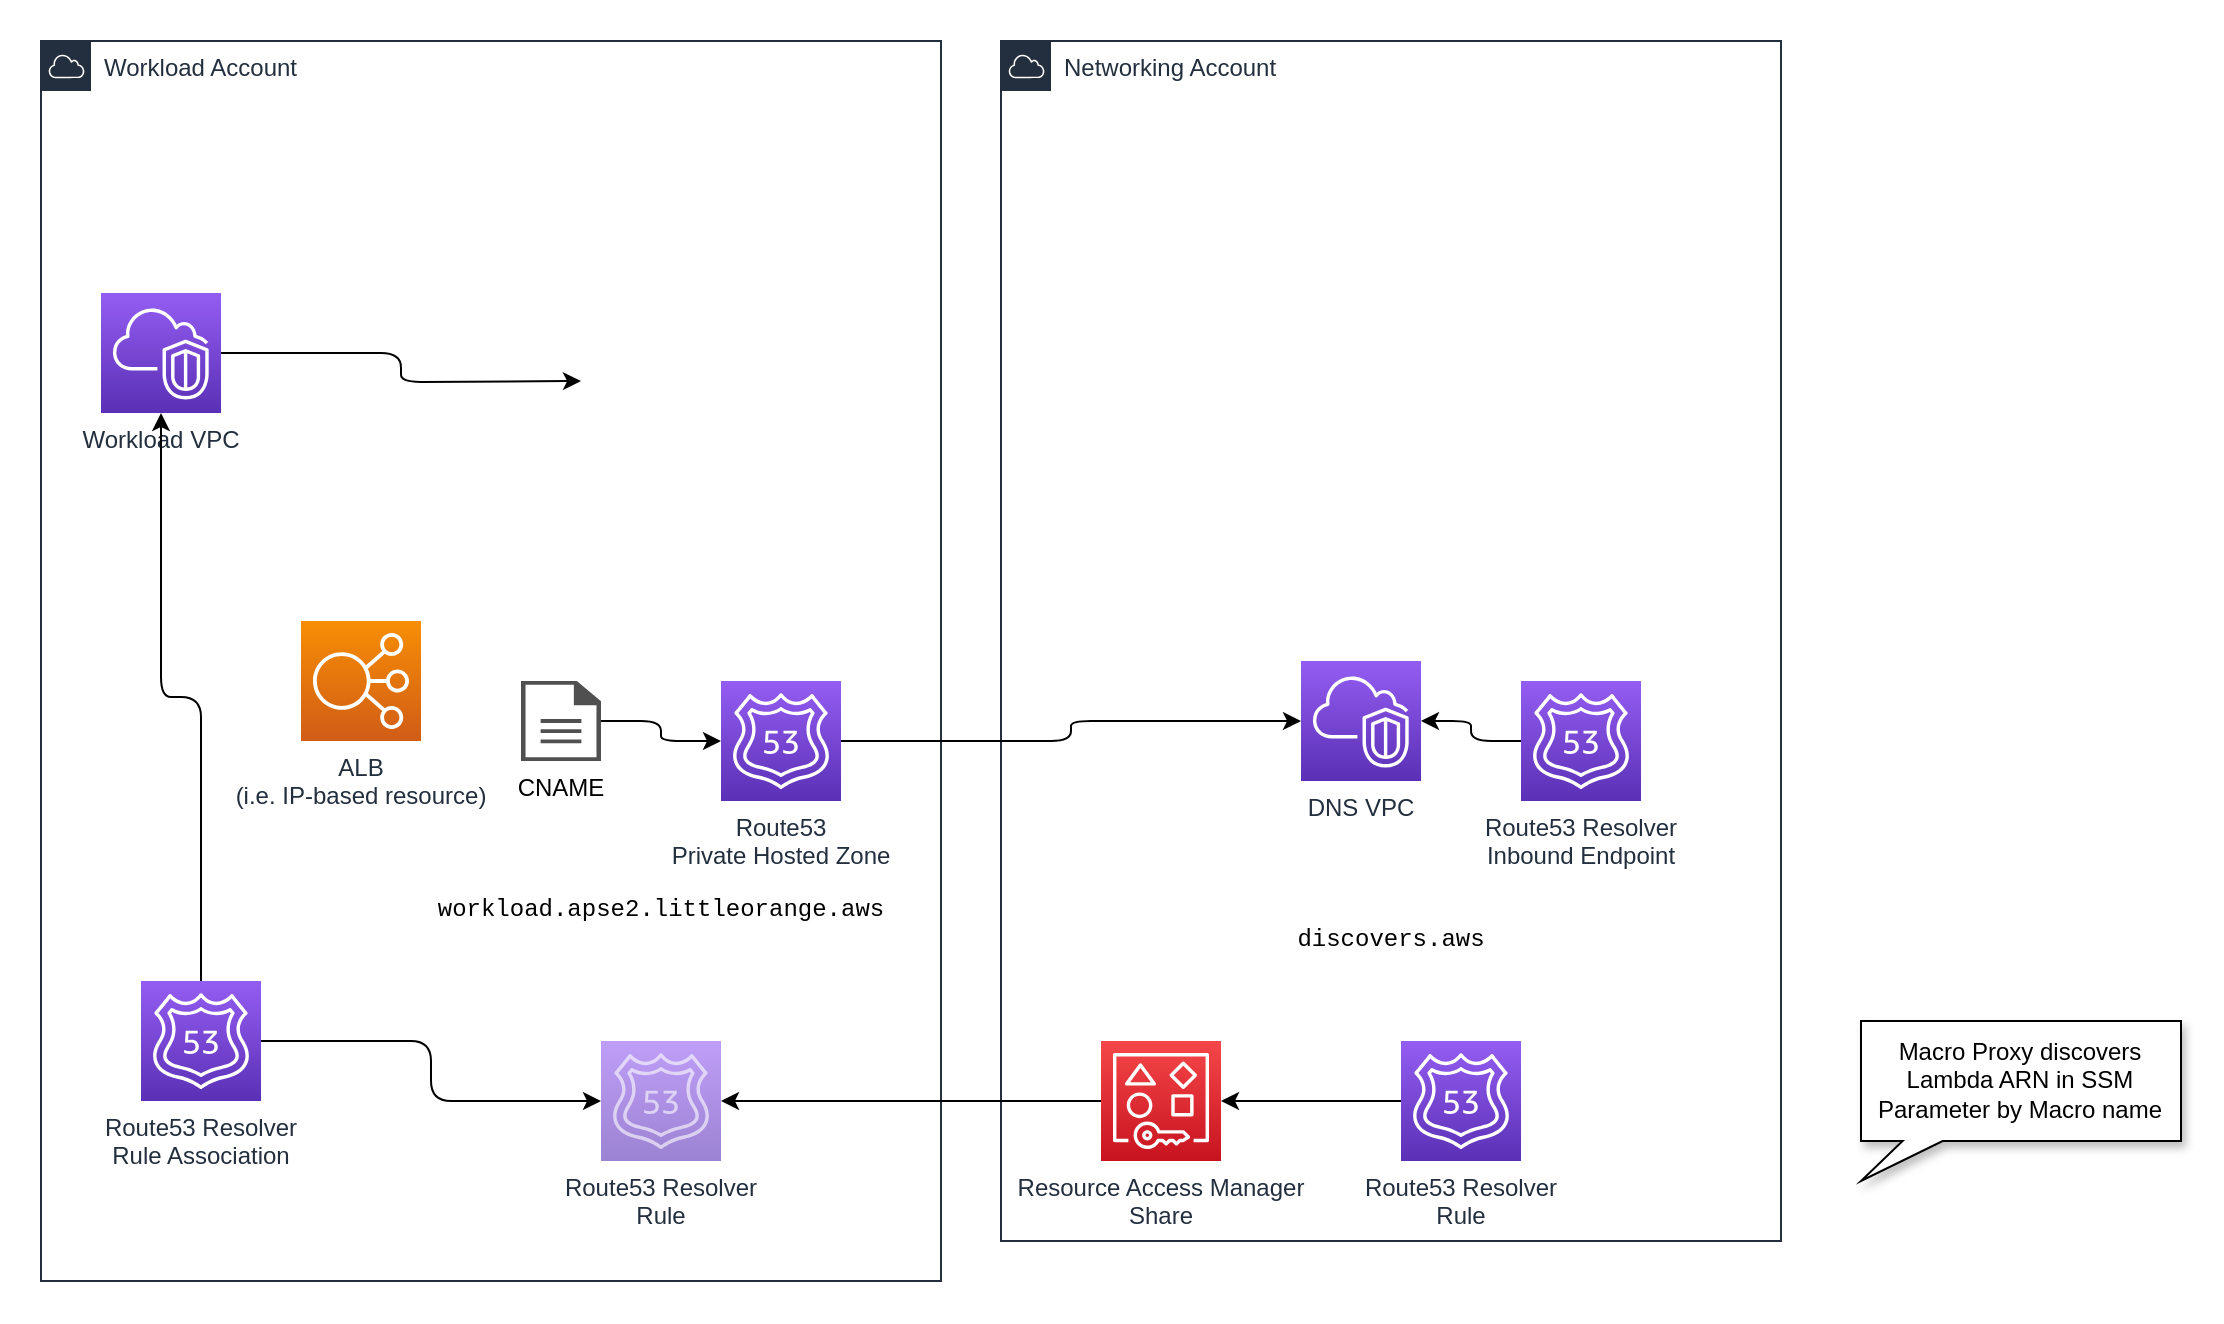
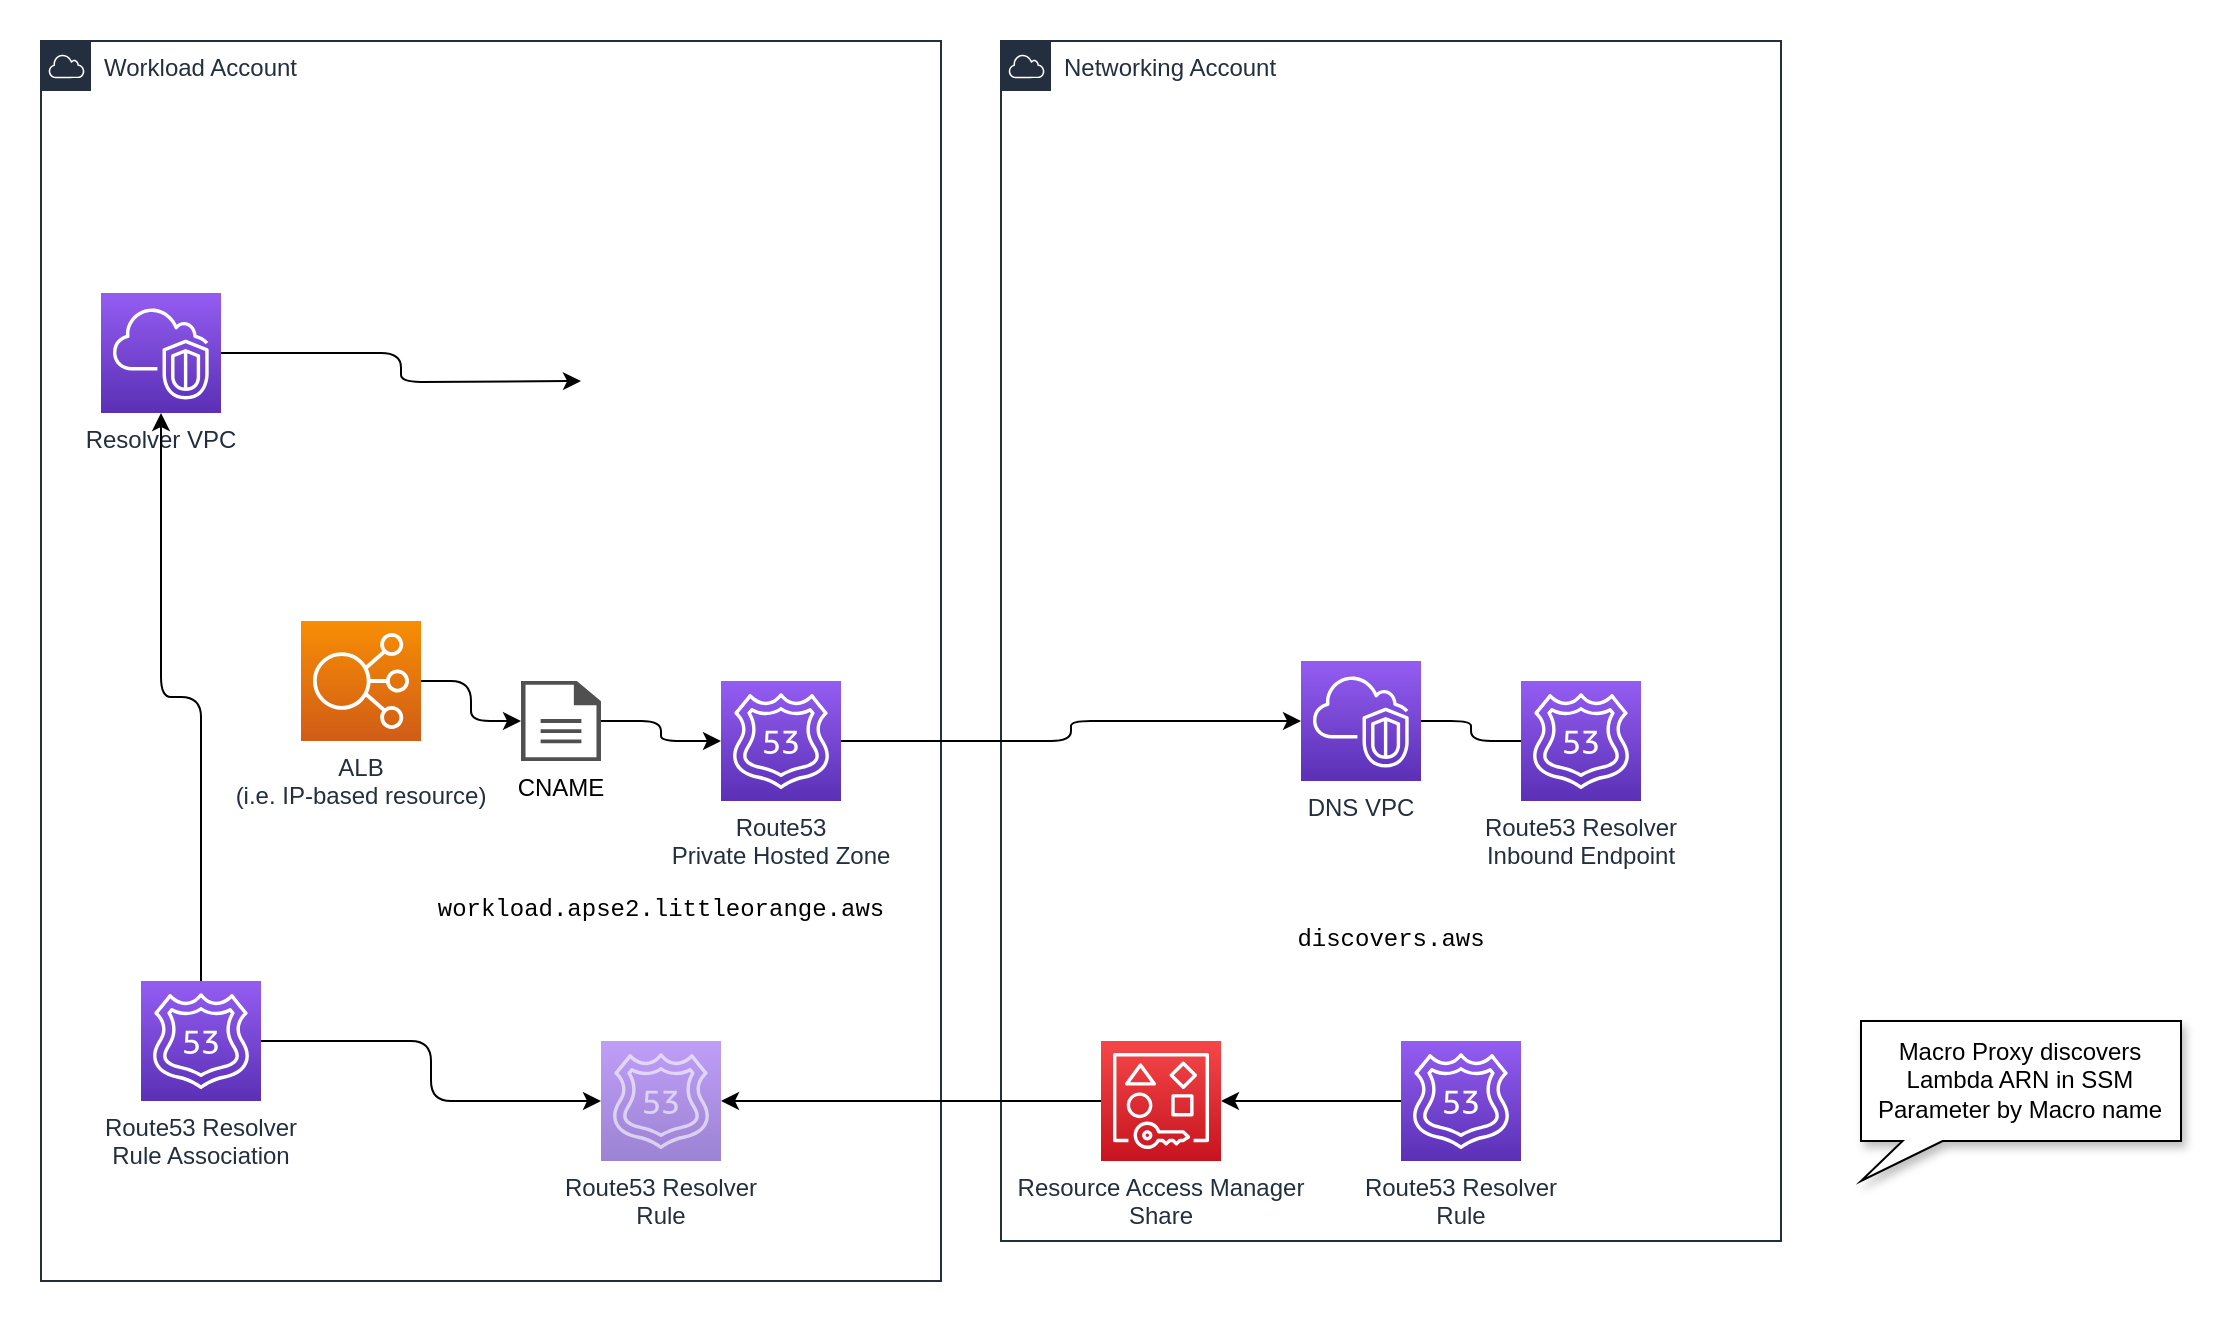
node "Workload VPC": label "Workload VPC" -> "Resolver VPC"
edge "ALB (i.e. IP-based resource)" -> "CNAME": added
edge "Route53 Resolver Inbound Endpoint" -> "DNS VPC": arrowhead classic -> none
